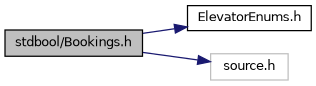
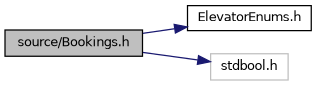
node "stdbool/Bookings.h": label "stdbool/Bookings.h" -> "source/Bookings.h"
node "source.h": label "source.h" -> "stdbool.h"
